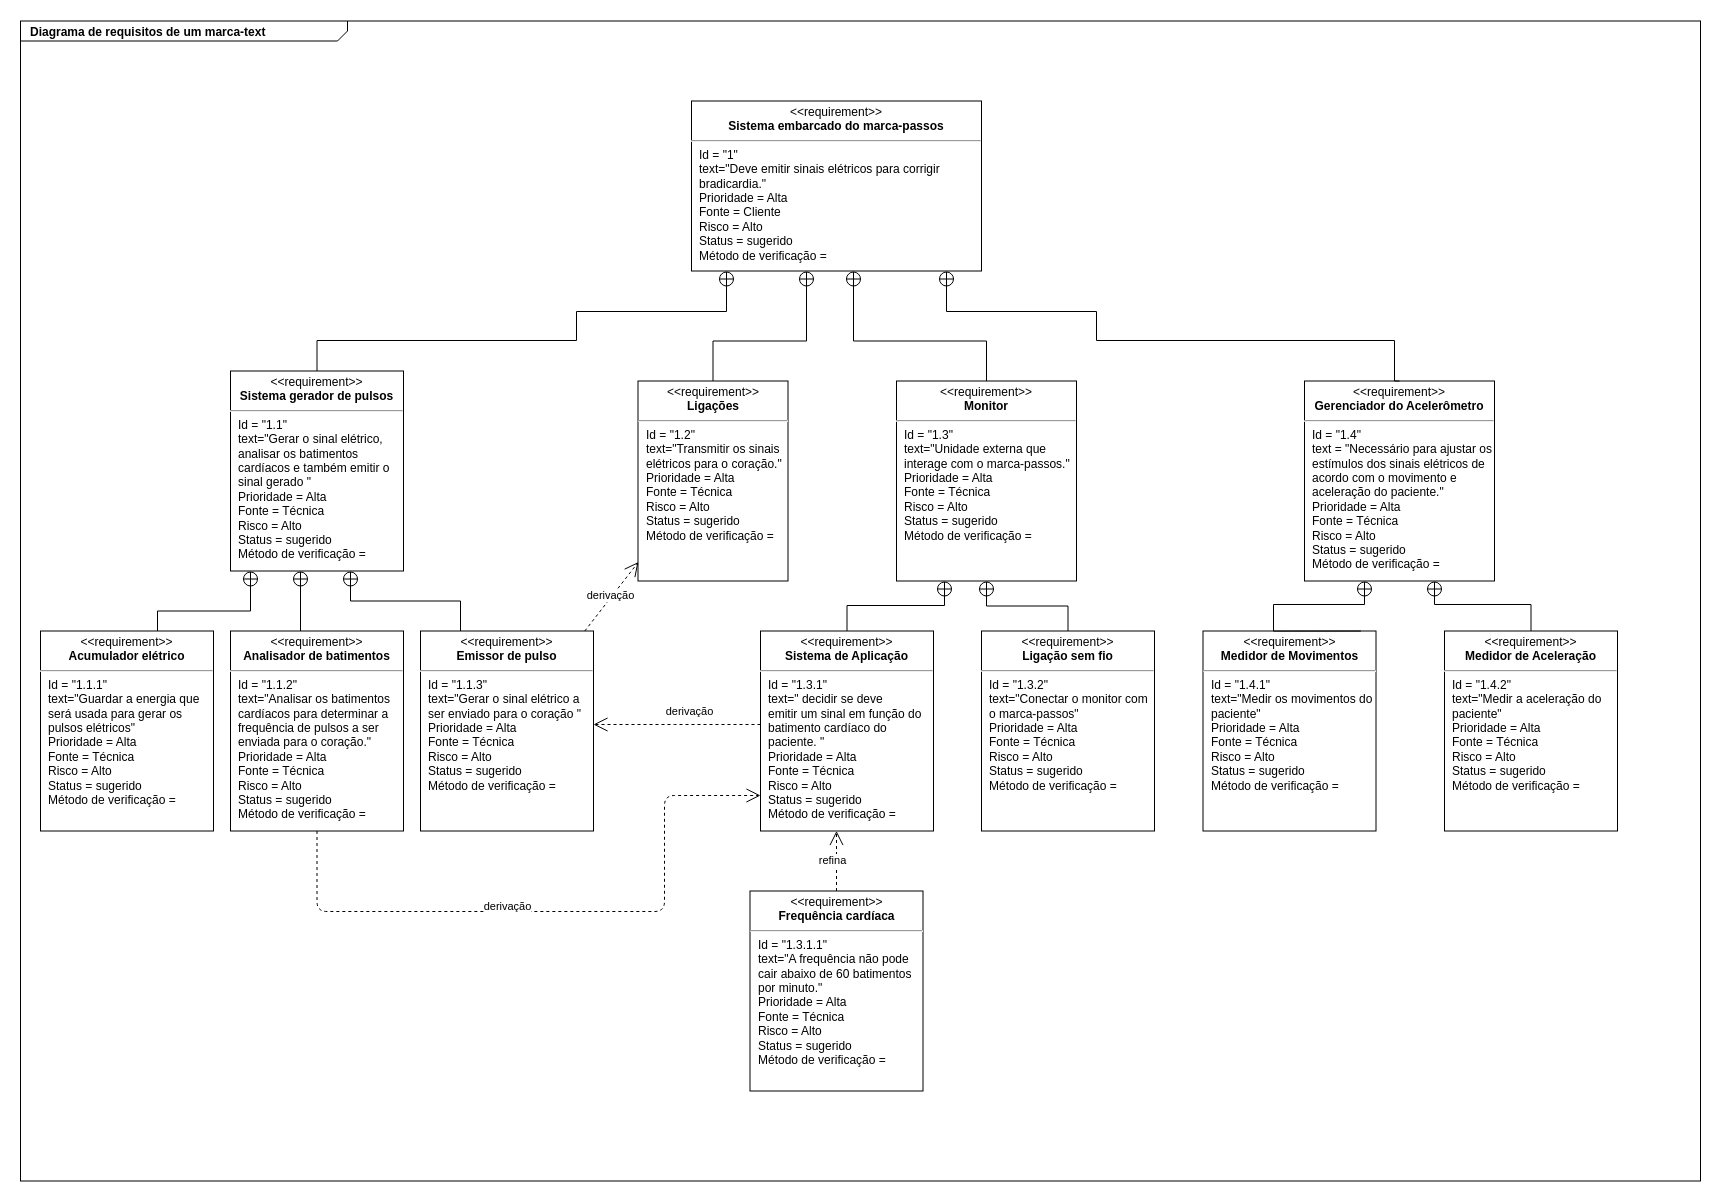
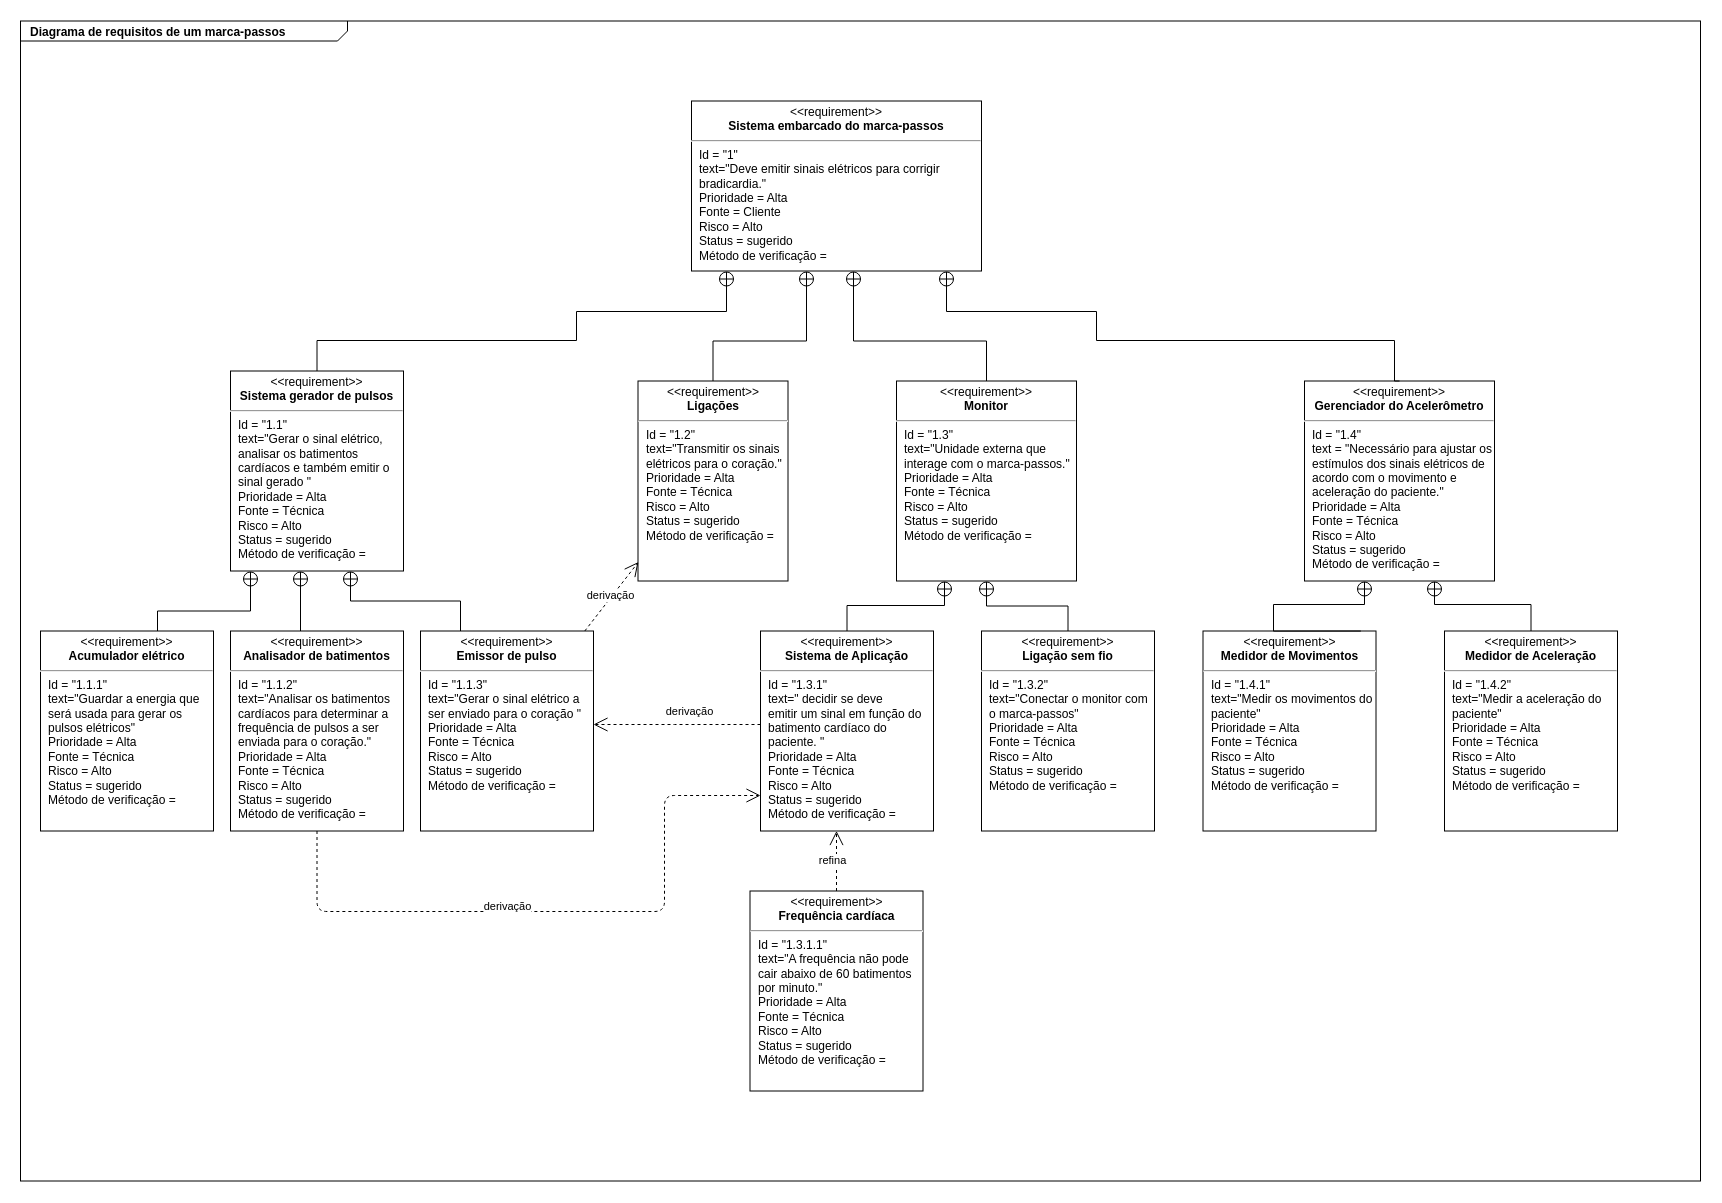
node "Diagrama de requisitos de um marca-text": label "Diagrama de requisitos de um marca-text" -> "Diagrama de requisitos de um marca-passos"
